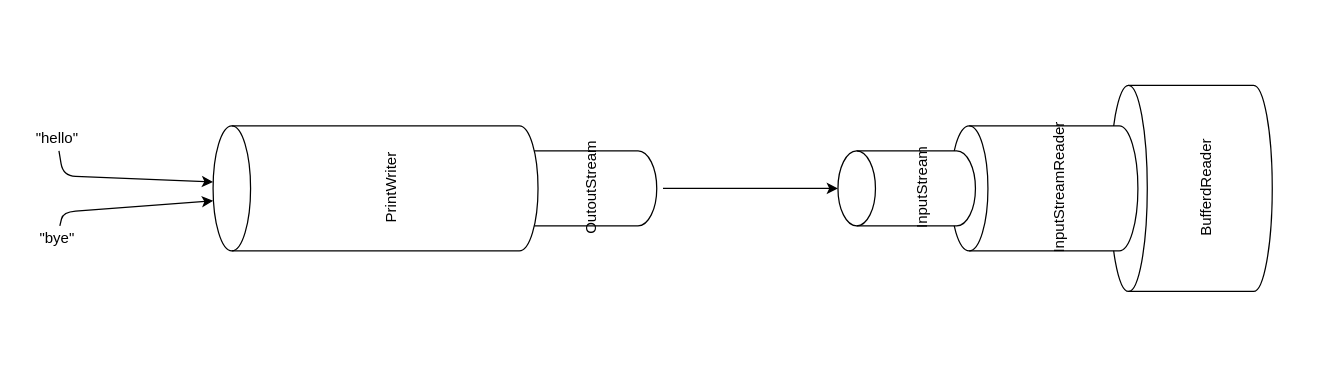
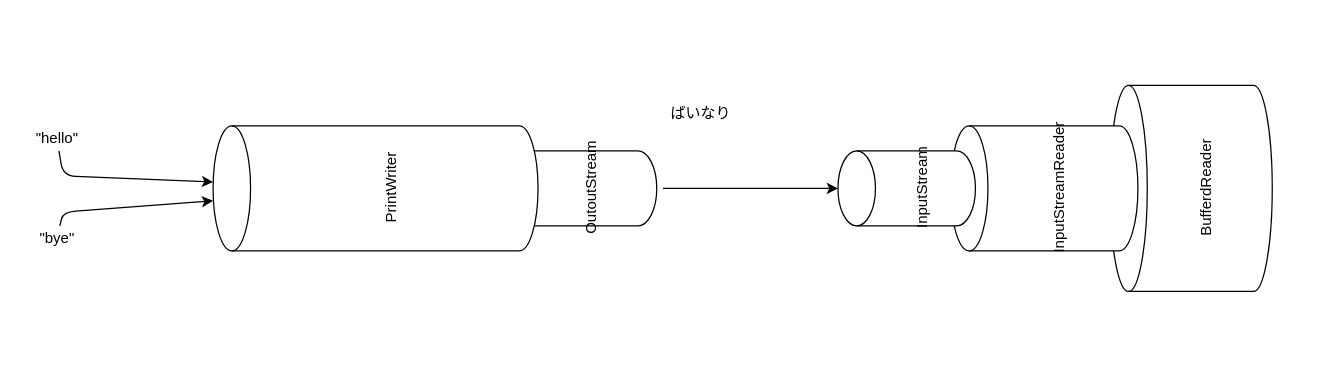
node "ばいなり": added
